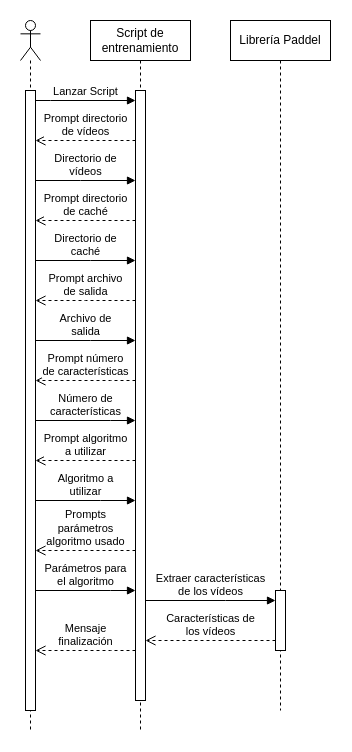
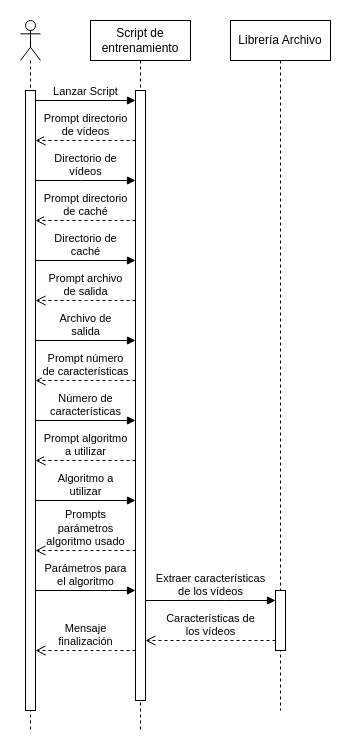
node "Librería Paddel": label "Librería Paddel" -> "Librería Archivo"
